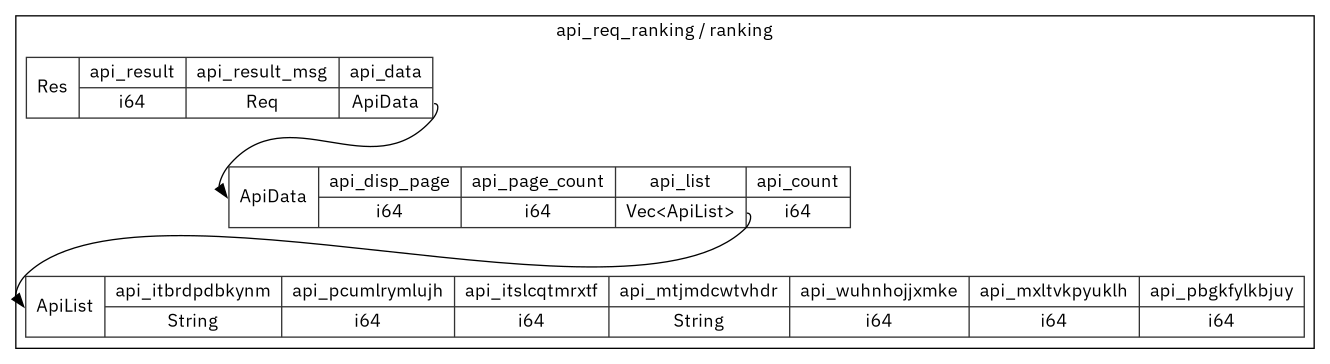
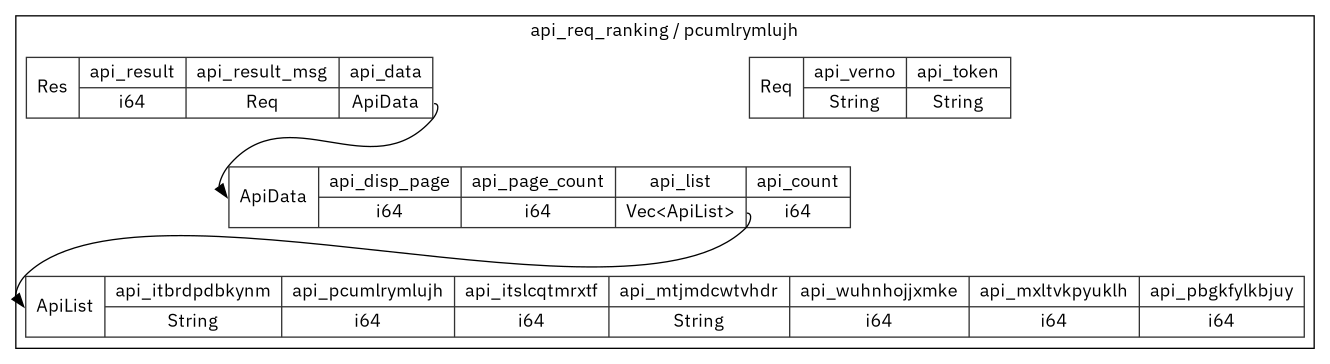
cluster "api_req_ranking / ranking": label "api_req_ranking / ranking" -> "api_req_ranking / pcumlrymlujh"
node "Req": added
